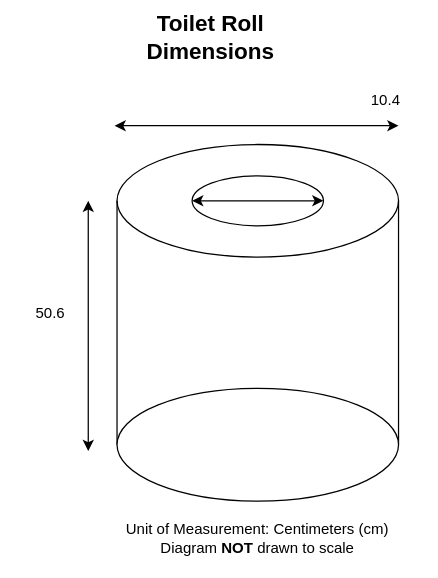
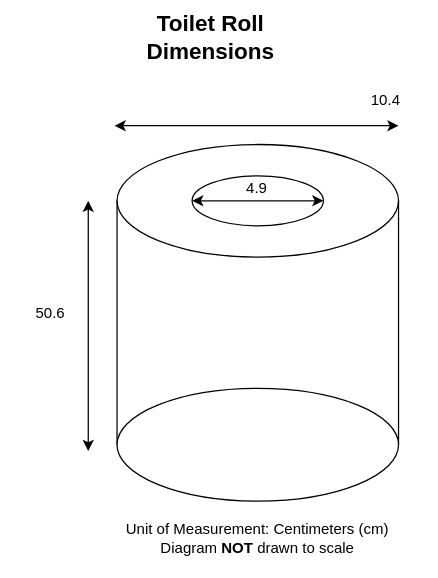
node "4.9": added
